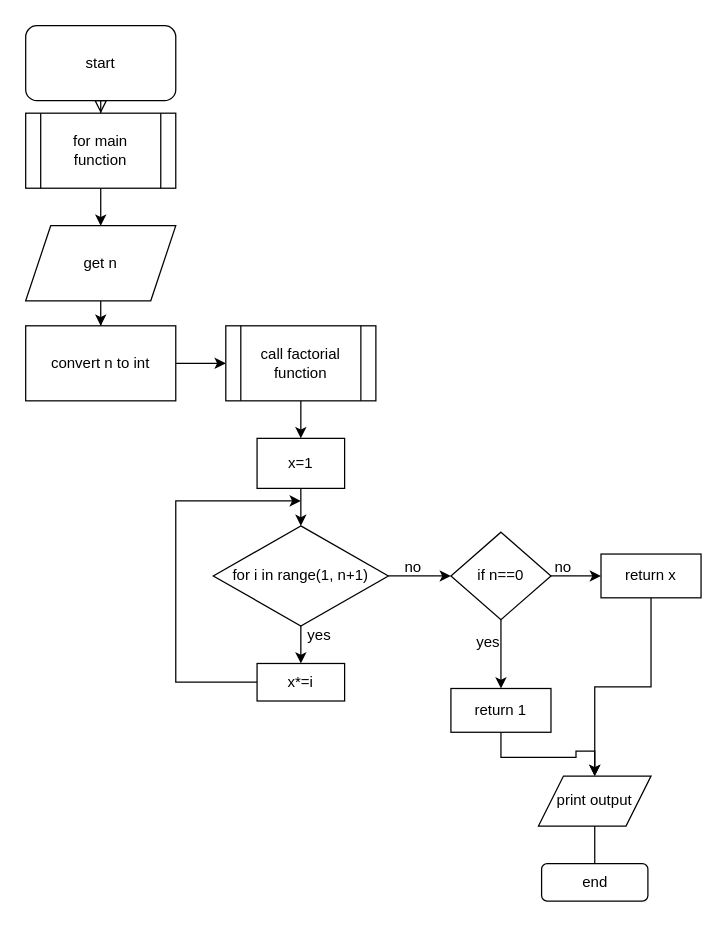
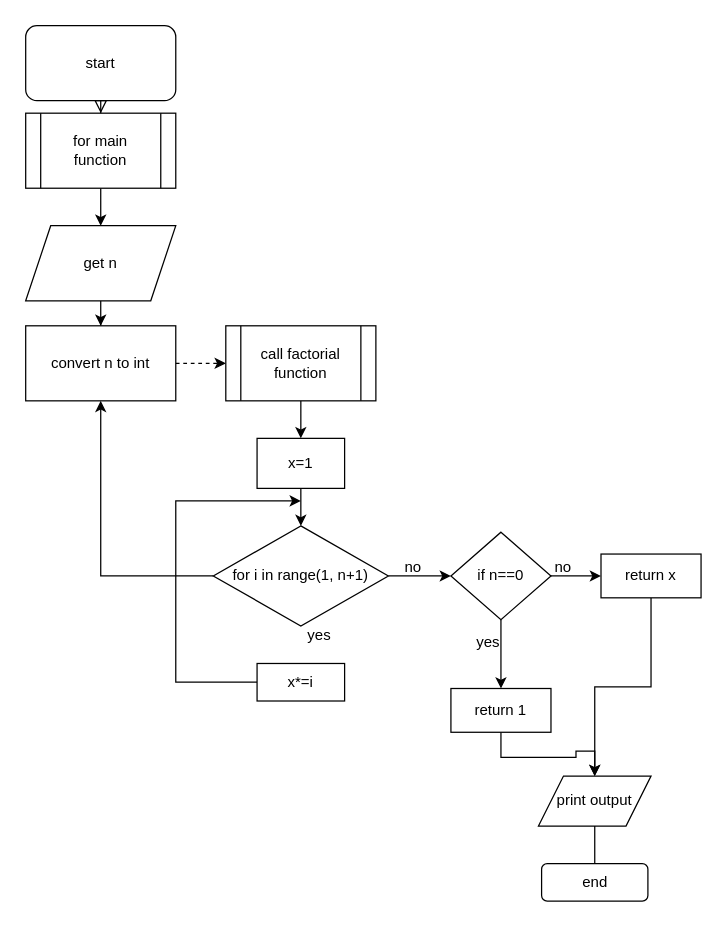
edge "convert n to int" -> "call factorial function": style solid -> dashed
edge "for i in range(1, n+1)" -> "x*=i": now "for i in range(1, n+1)" -> "convert n to int"
